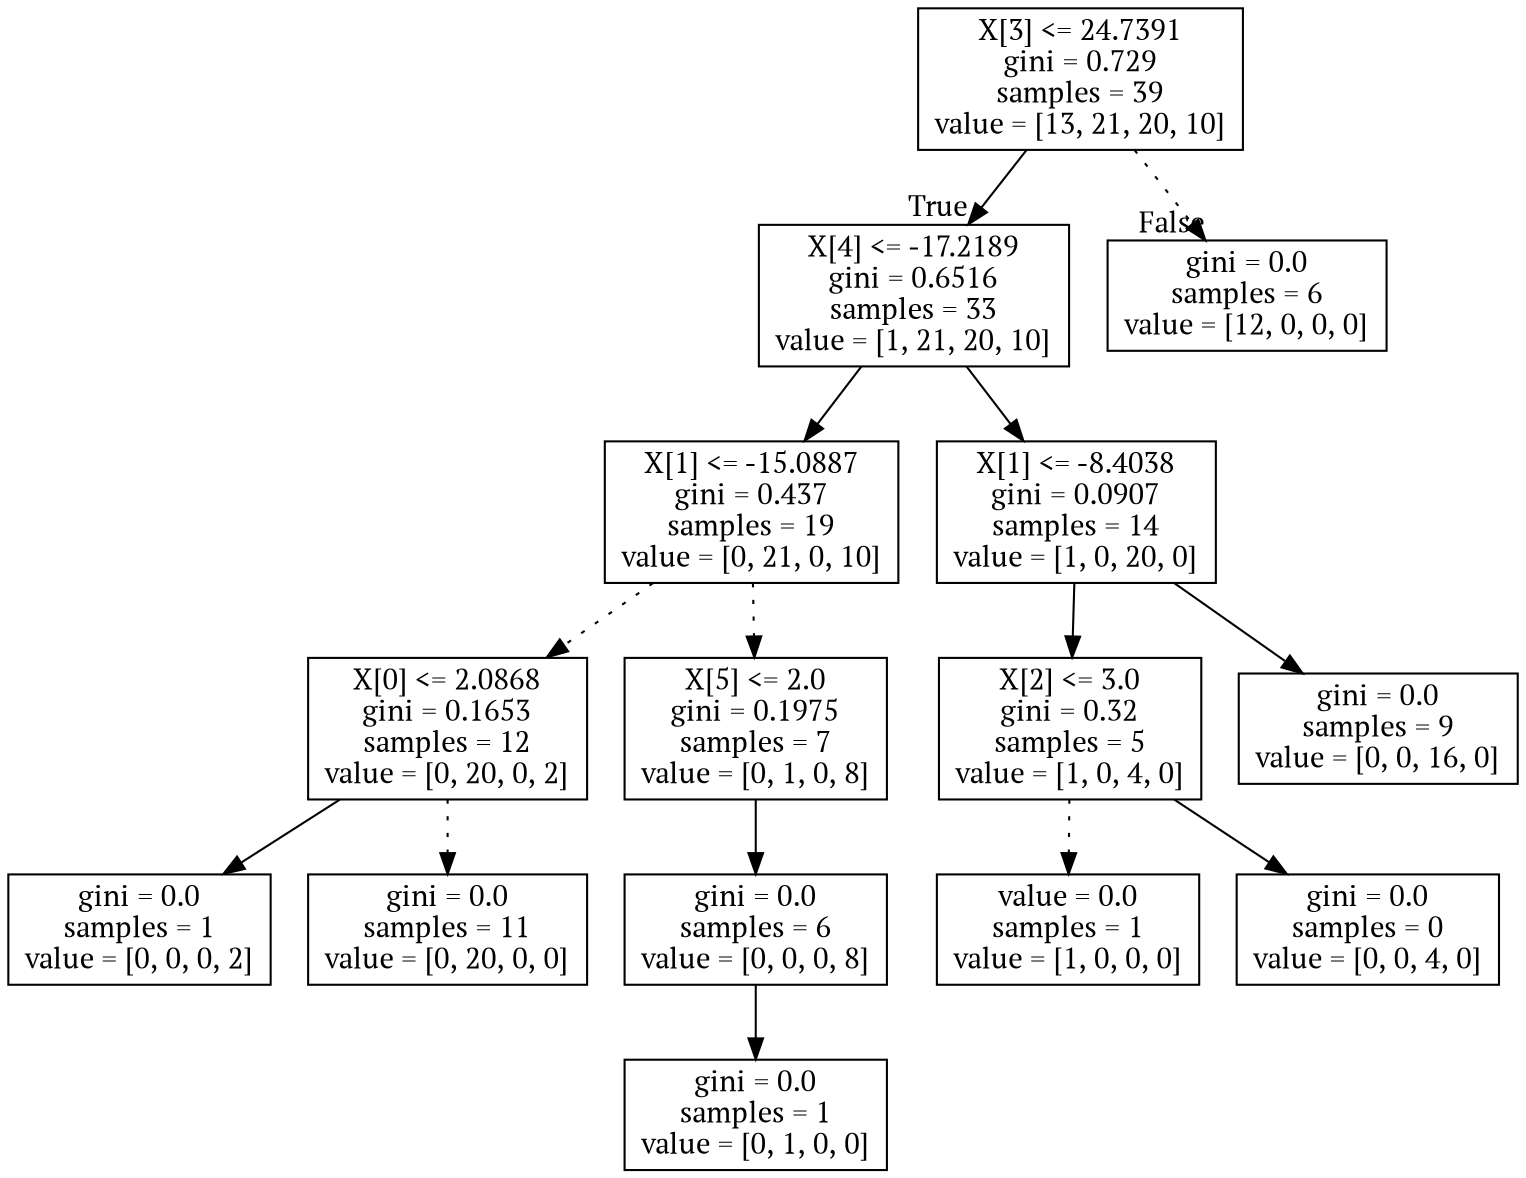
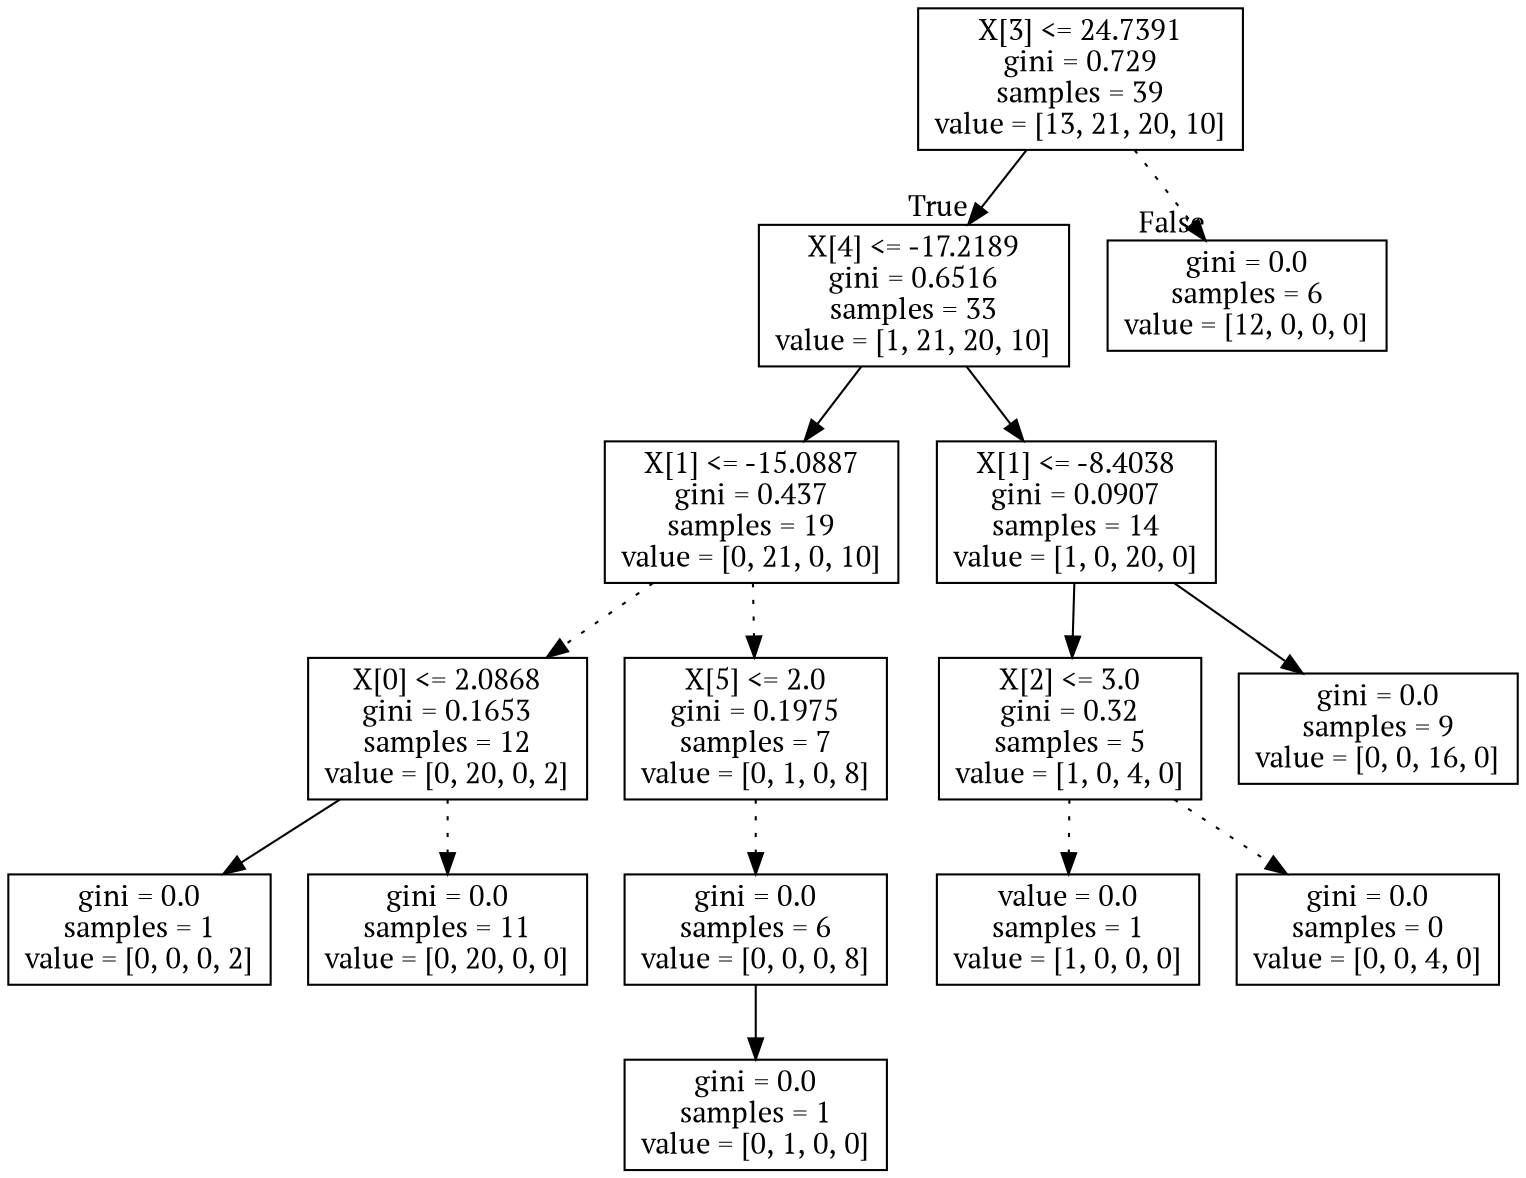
edge "X[5] <= 2.0 gini = 0.1975 samples = 7 value = [0, 1, 0, 8]" -> "gini = 0.0 samples = 6 value = [0, 0, 0, 8]": style solid -> dotted
edge "X[2] <= 3.0 gini = 0.32 samples = 5 value = [1, 0, 4, 0]" -> "gini = 0.0 samples = 0 value = [0, 0, 4, 0]": style solid -> dotted
